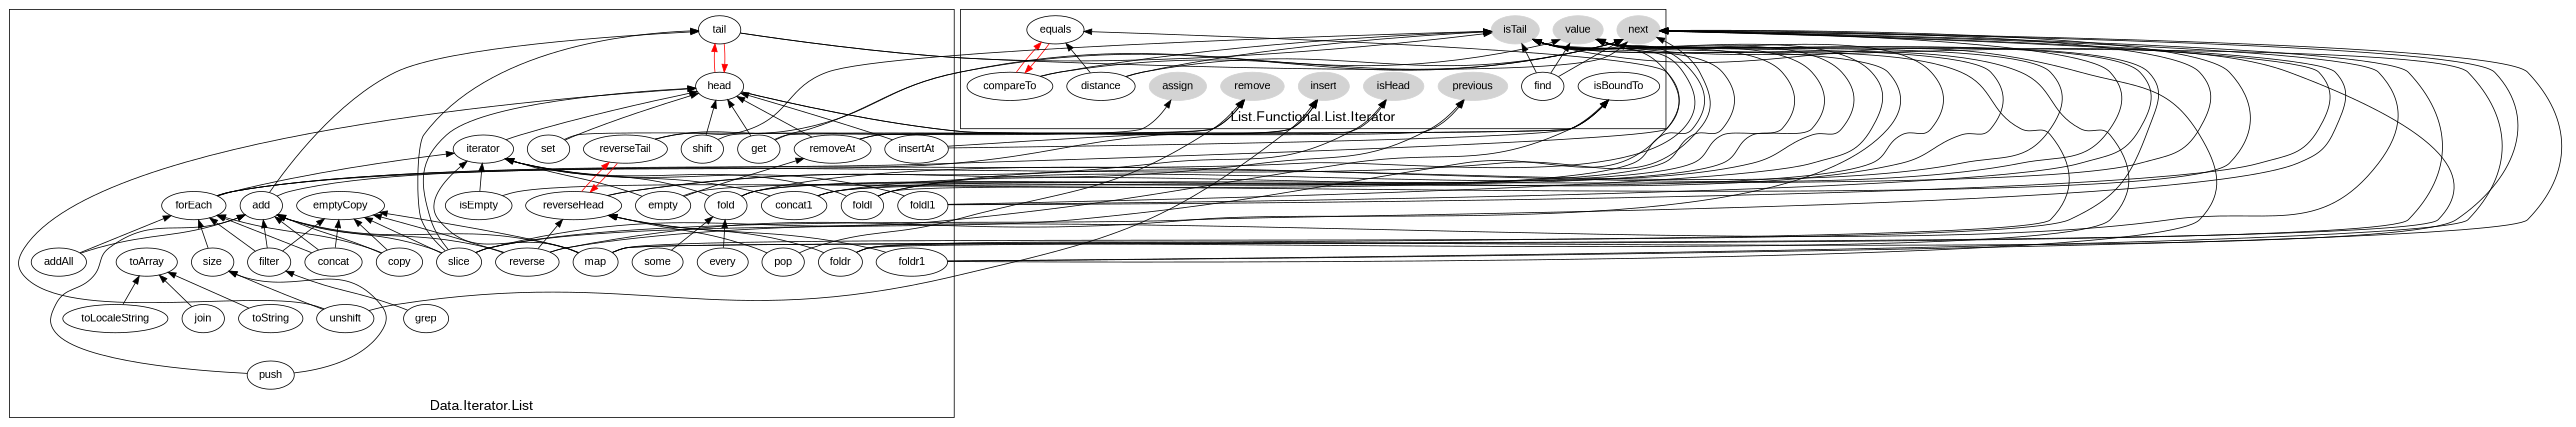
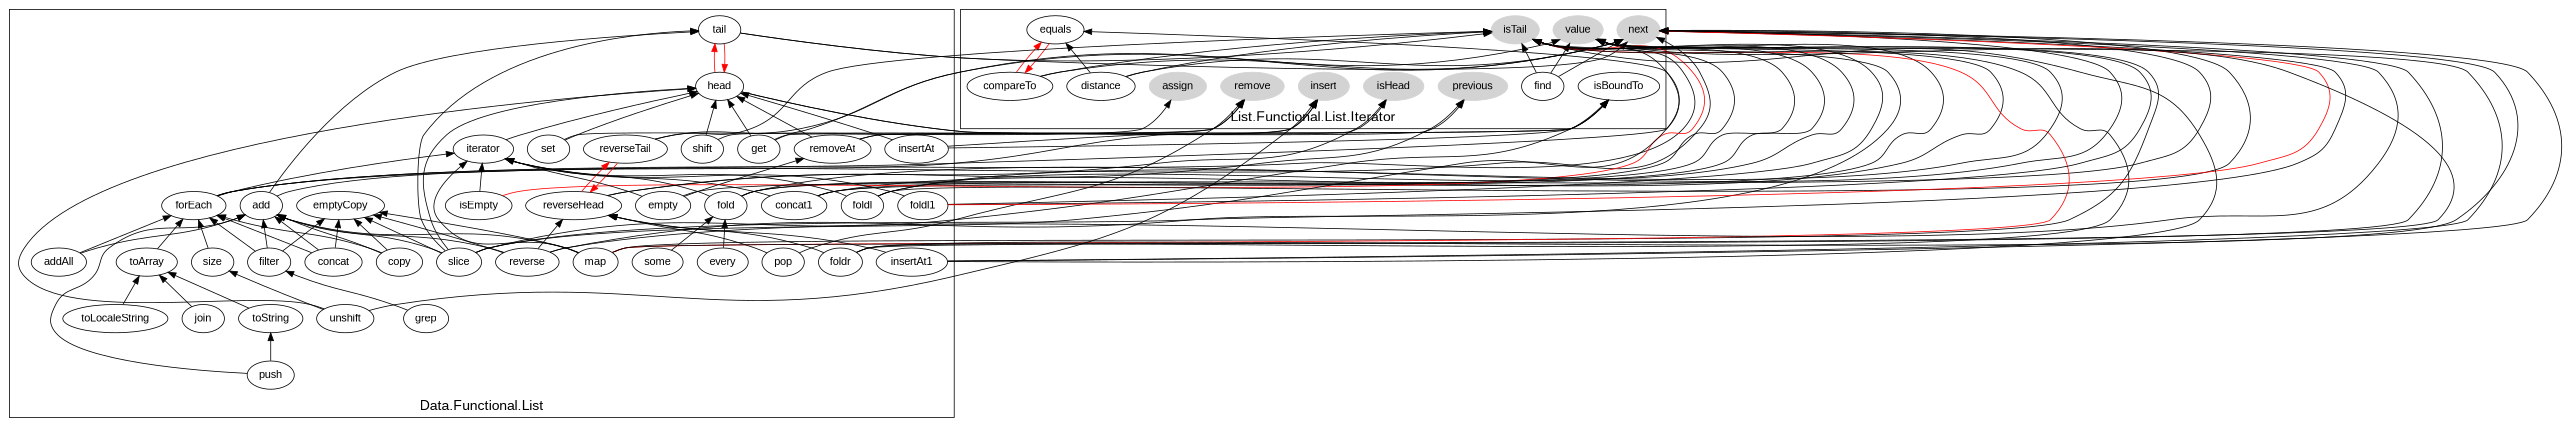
edge "foldl1" -> "next": color black -> red
edge "isEmpty" -> "isTail": color black -> red
edge "map" -> "isTail": color black -> red
edge "toArray" -> "forEach": added
node "foldr1": label "foldr1" -> "insertAt1"
edge "push" -> "size": now "push" -> "toString"
cluster "Data.Iterator.List": label "Data.Iterator.List" -> "Data.Functional.List"
